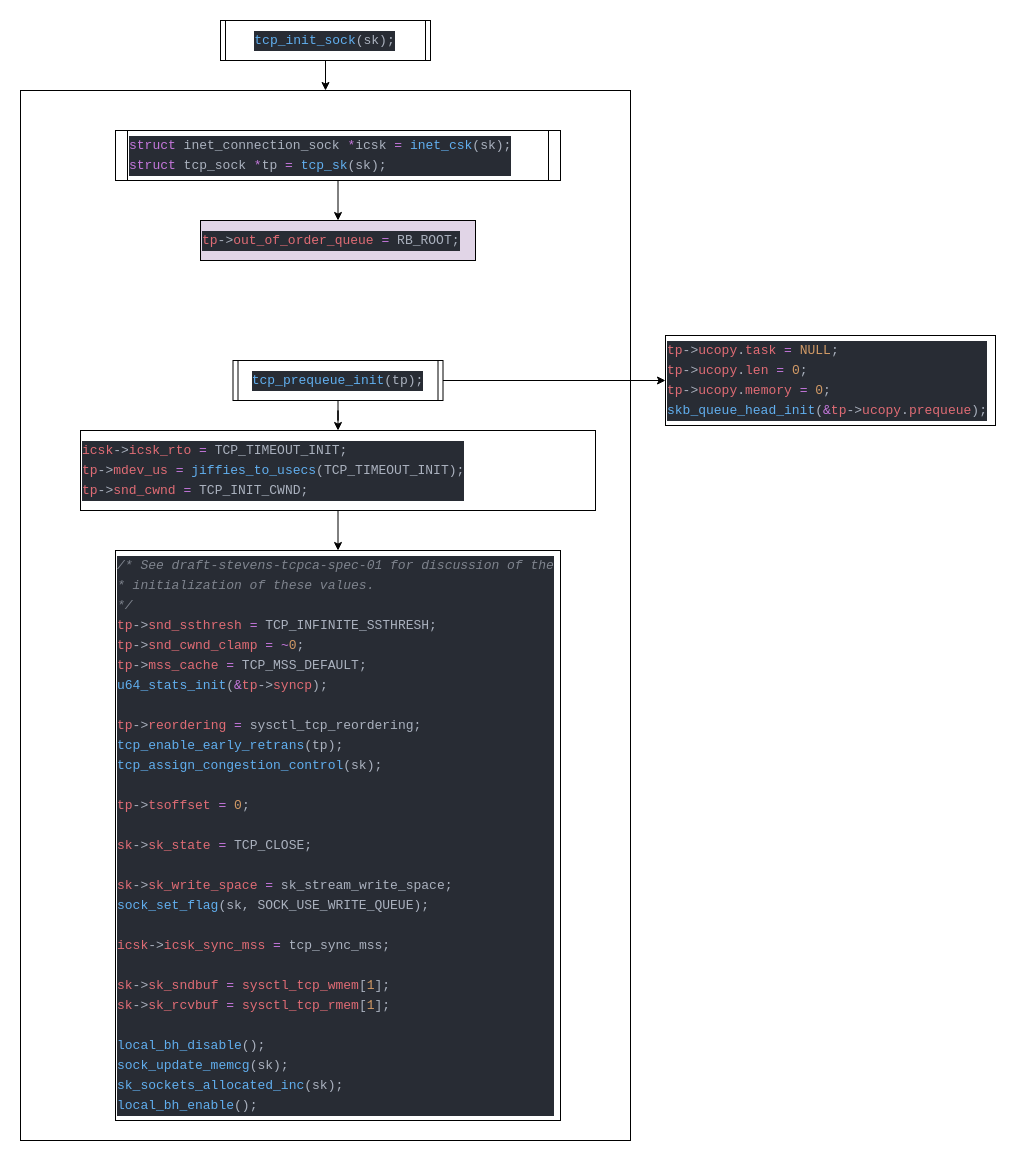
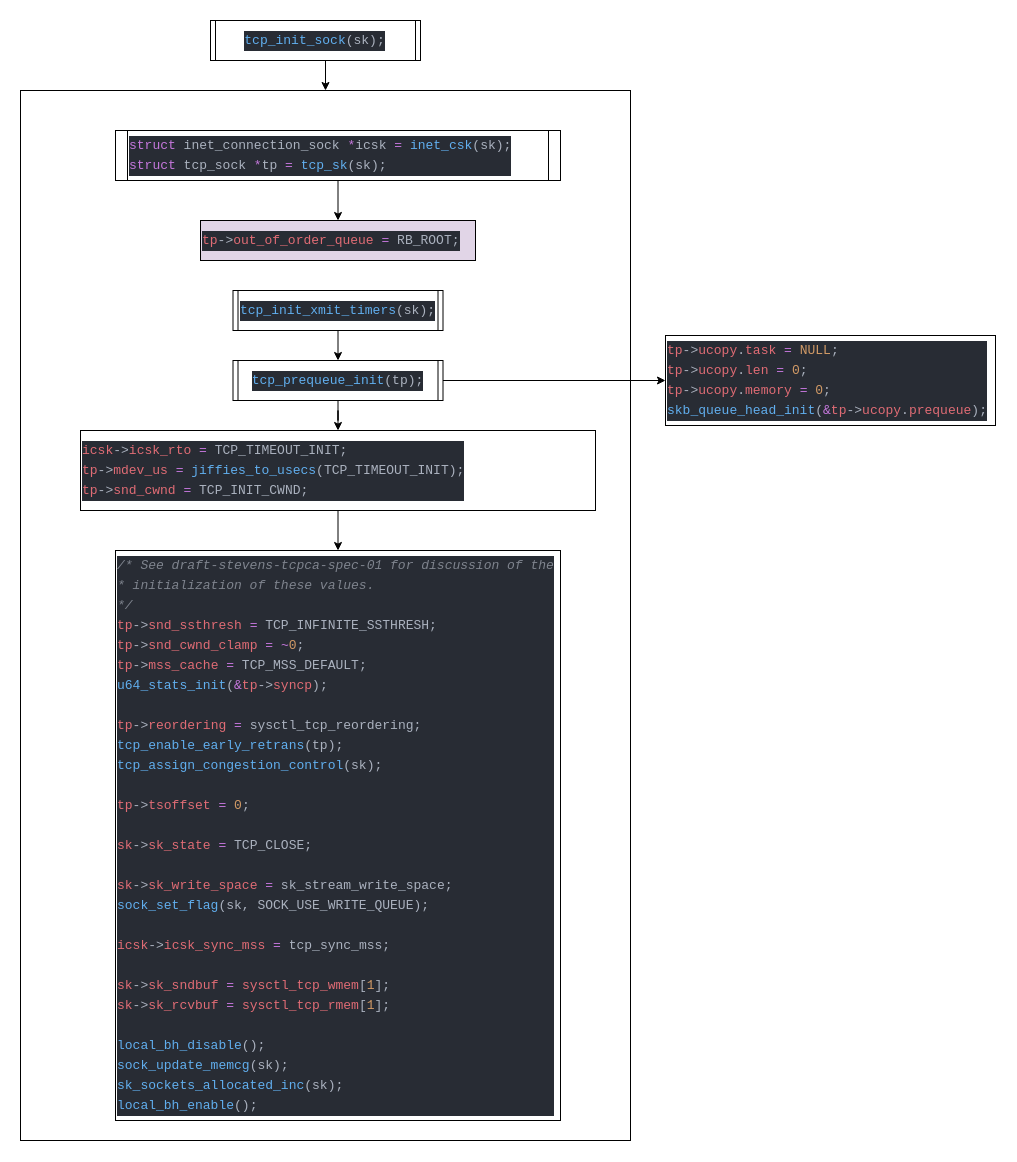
node "tcp_init_sock(sk);": moved (326, 41) -> (316, 41)
node "tcp_init_xmit_timers(sk);": added
edge "tcp_init_xmit_timers(sk);" -> "tcp_prequeue_init(tp);": added
